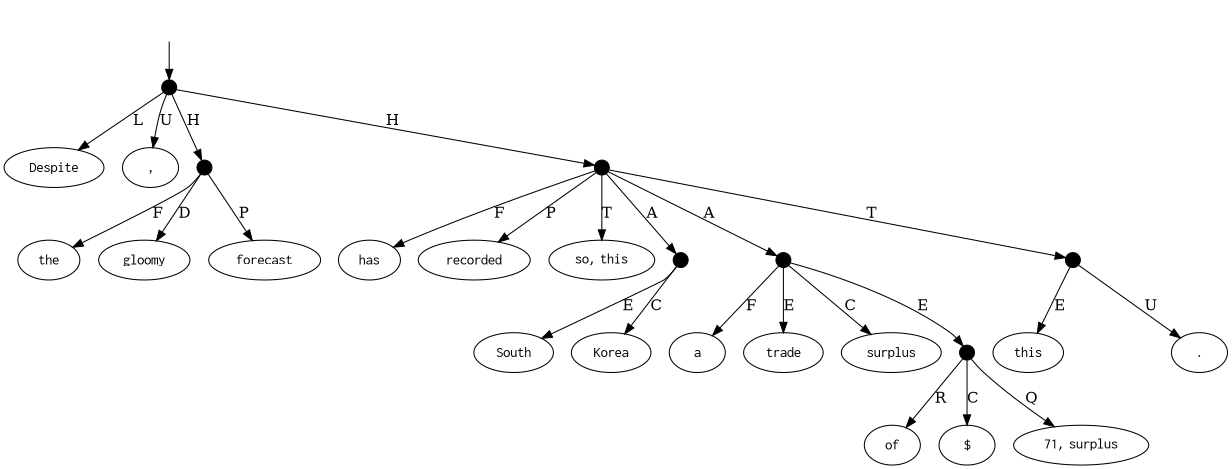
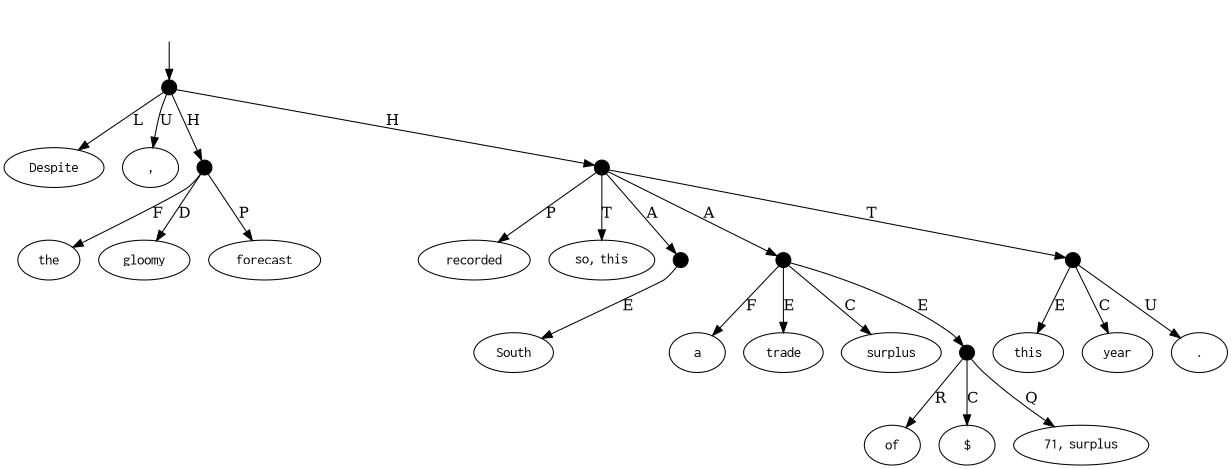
node "has": removed
node "Korea": removed
node "year": added
